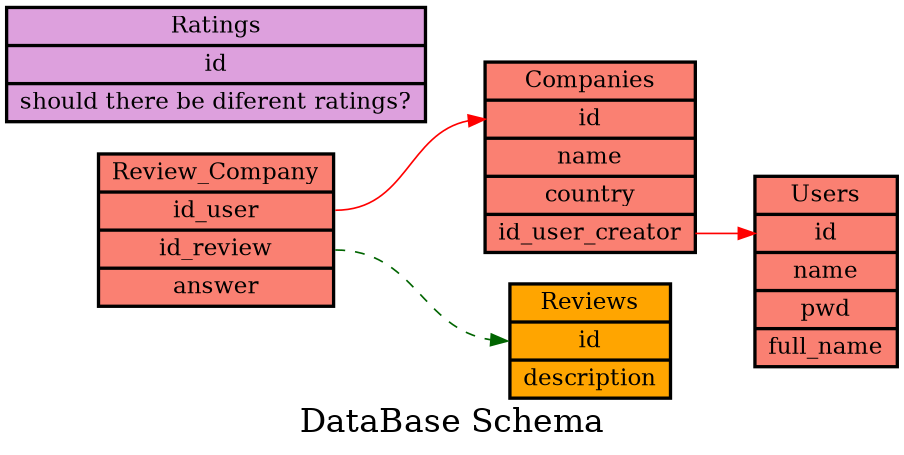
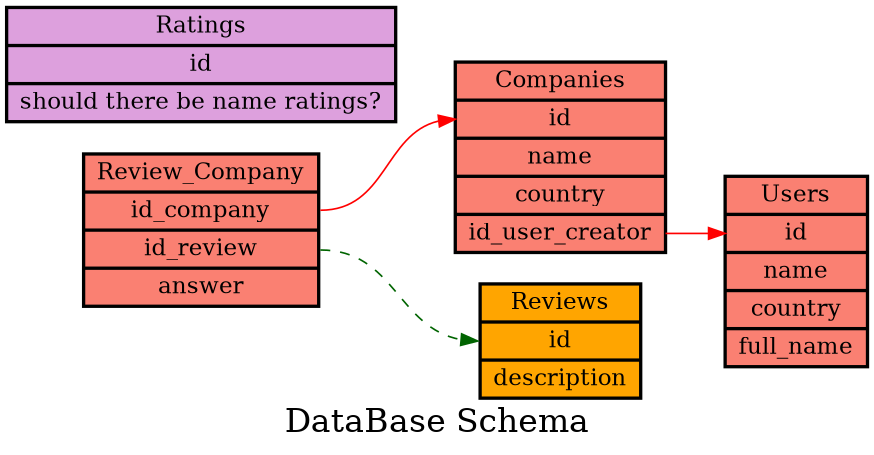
node "Ratings": text "should there be diferent ratings?" -> "should there be name ratings?"
node "Review_Company": text "id_user" -> "id_company"
node "Users": text "pwd" -> "country"
